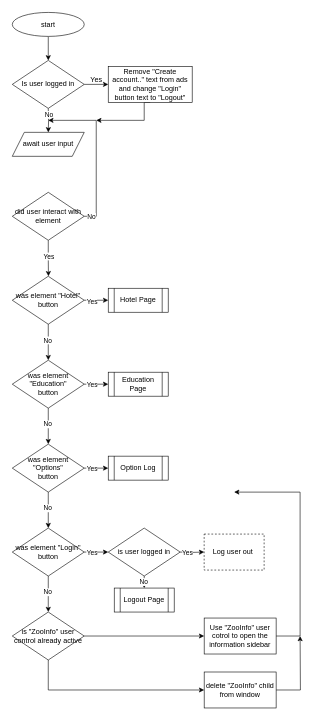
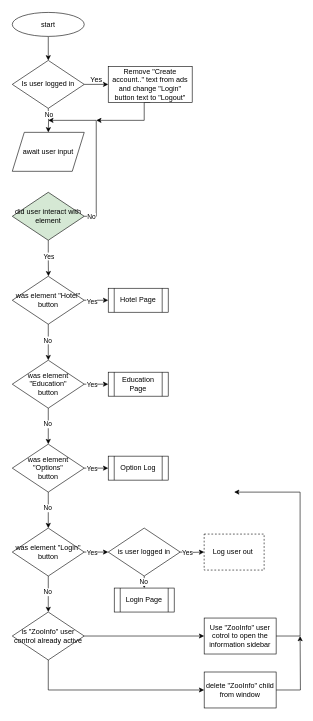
node "await user input": size 72x24 -> 72x39
node "did user interact with element": fillcolor #ffffff -> #d5e8d4
node "Logout Page": label "Logout Page" -> "Login Page"
